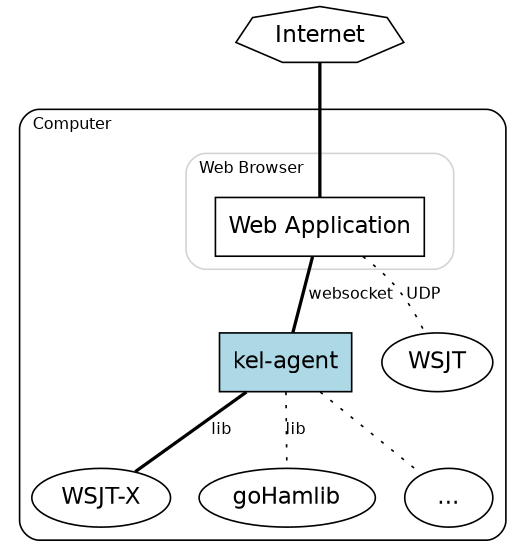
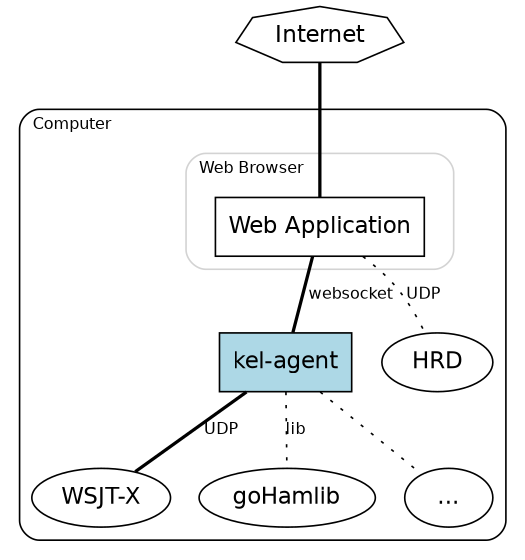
node "WSJT": label "WSJT" -> "HRD"
edge "kel-agent" -- "WSJT-X": label "lib" -> "UDP"
